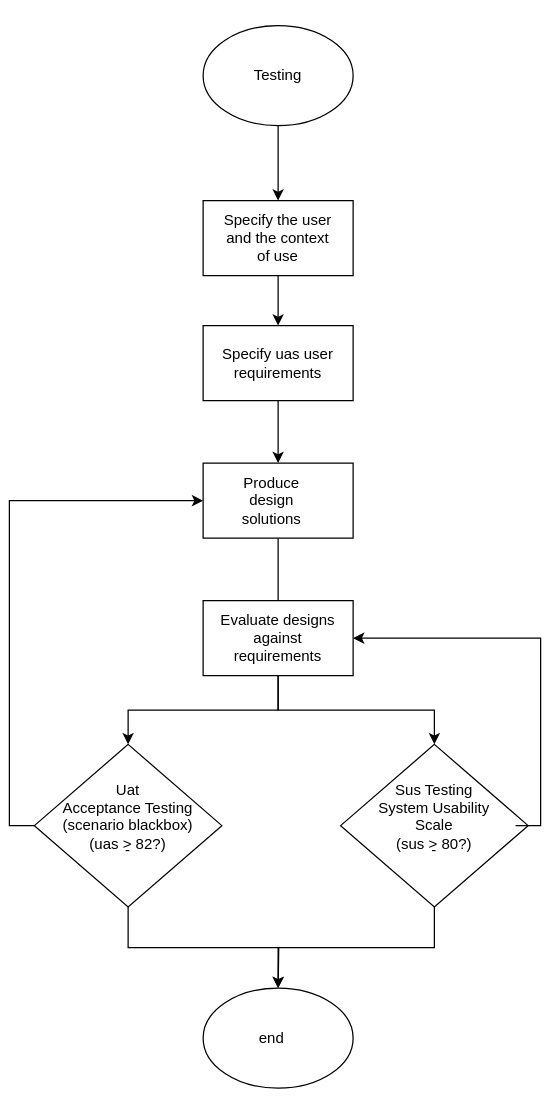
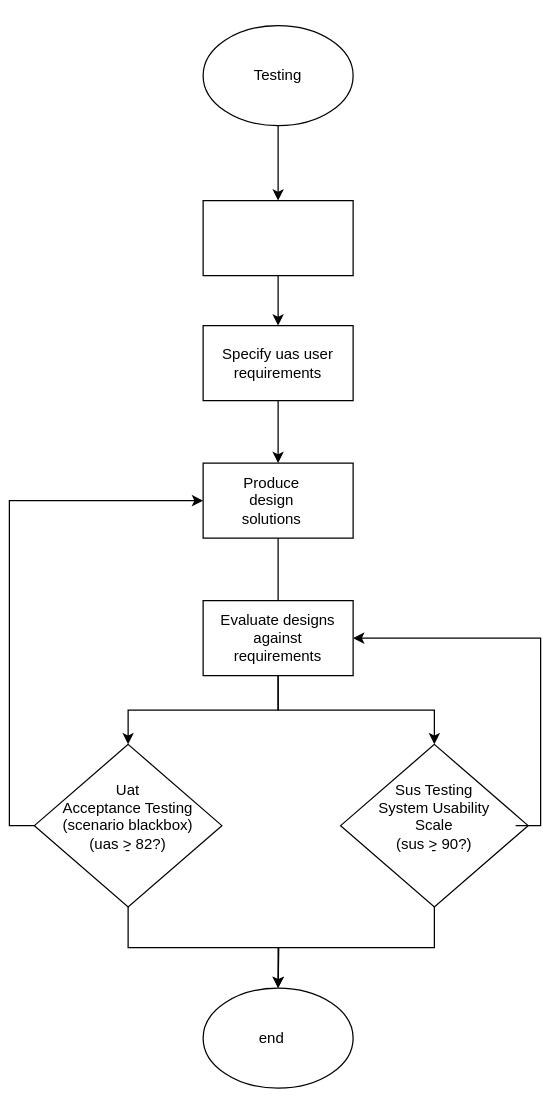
node "Specify the user and the context of use": removed
node "Sus Testing System Usability Scale (sus > 80?)": label "Sus Testing System Usability Scale (sus > 80?)" -> "Sus Testing System Usability Scale (sus > 90?)"
